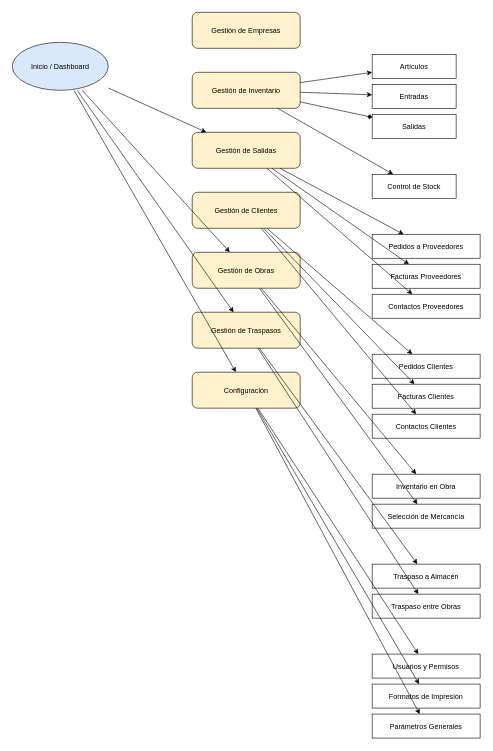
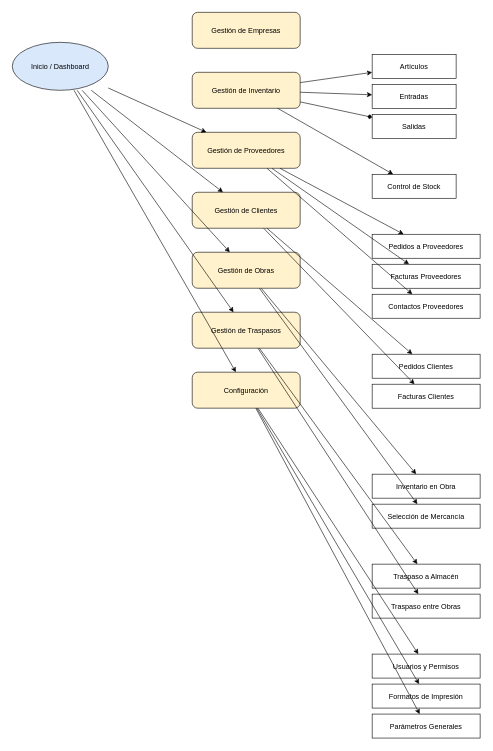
edge "Inicio / Dashboard" -> "Gestión de Clientes": added
node "Gestión de Salidas": label "Gestión de Salidas" -> "Gestión de Proveedores"
edge "Gestión de Clientes" -> "Contactos Clientes": removed
node "Contactos Clientes": removed
